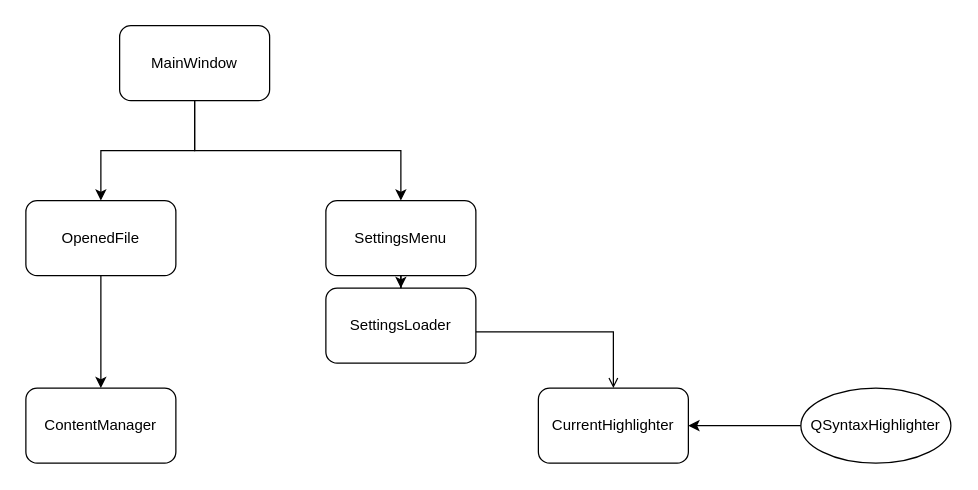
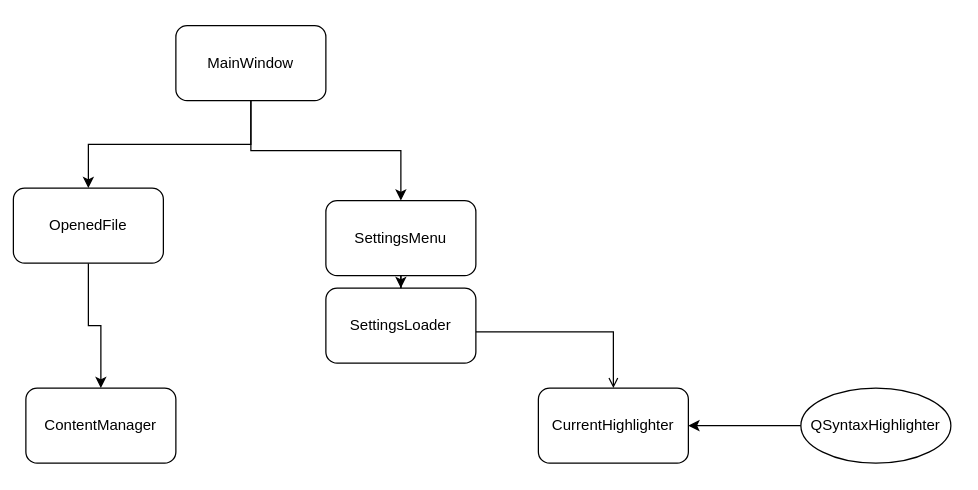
node "MainWindow": moved (194, 63) -> (251, 63)
node "OpenedFile": moved (101, 238) -> (88, 226)
